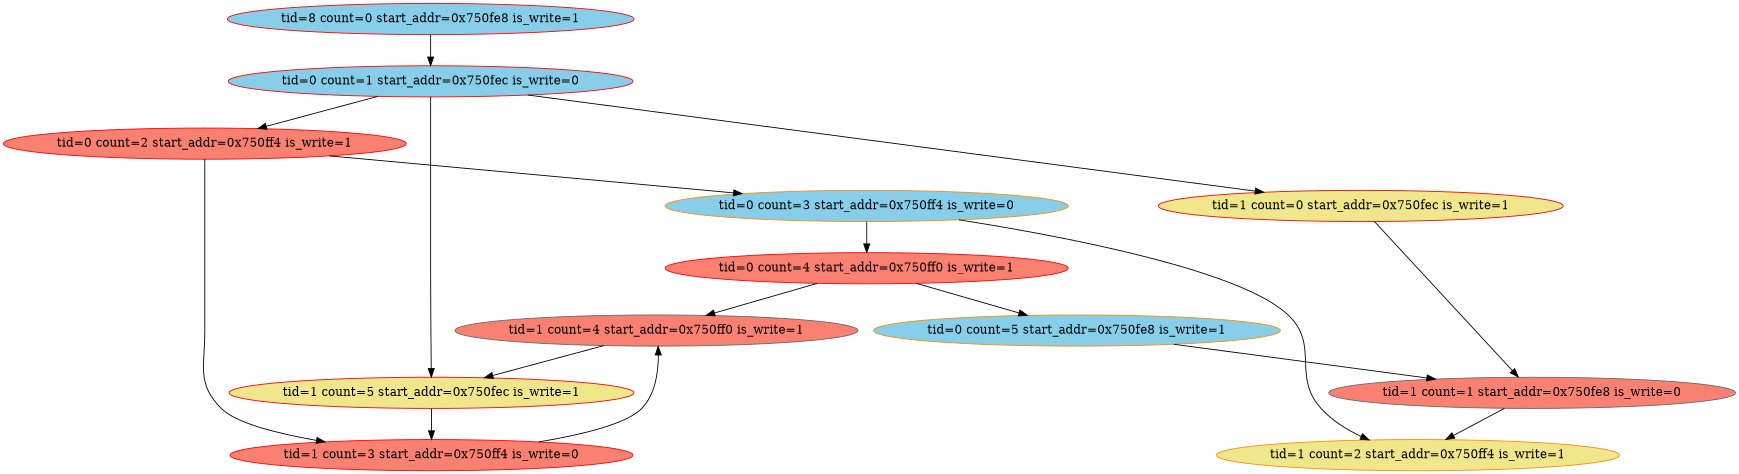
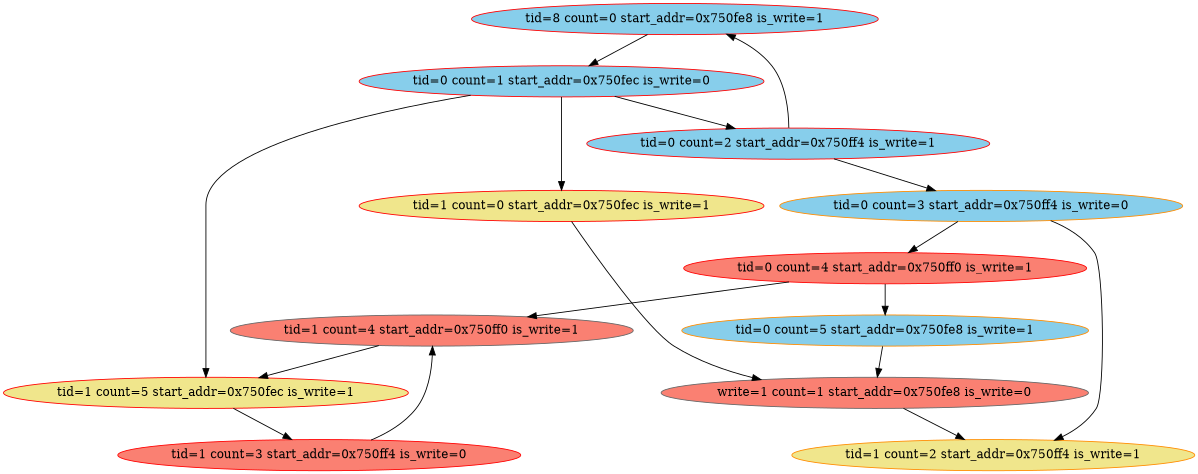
node "tid=0 count=2 start_addr=0x750ff4 is_write=1": fillcolor salmon -> skyblue
edge "tid=0 count=2 start_addr=0x750ff4 is_write=1" -> "tid=1 count=3 start_addr=0x750ff4 is_write=0": now "tid=0 count=2 start_addr=0x750ff4 is_write=1" -> "tid=8 count=0 start_addr=0x750fe8 is_write=1"
node "tid=1 count=1 start_addr=0x750fe8 is_write=0": label "tid=1 count=1 start_addr=0x750fe8 is_write=0" -> "write=1 count=1 start_addr=0x750fe8 is_write=0"
